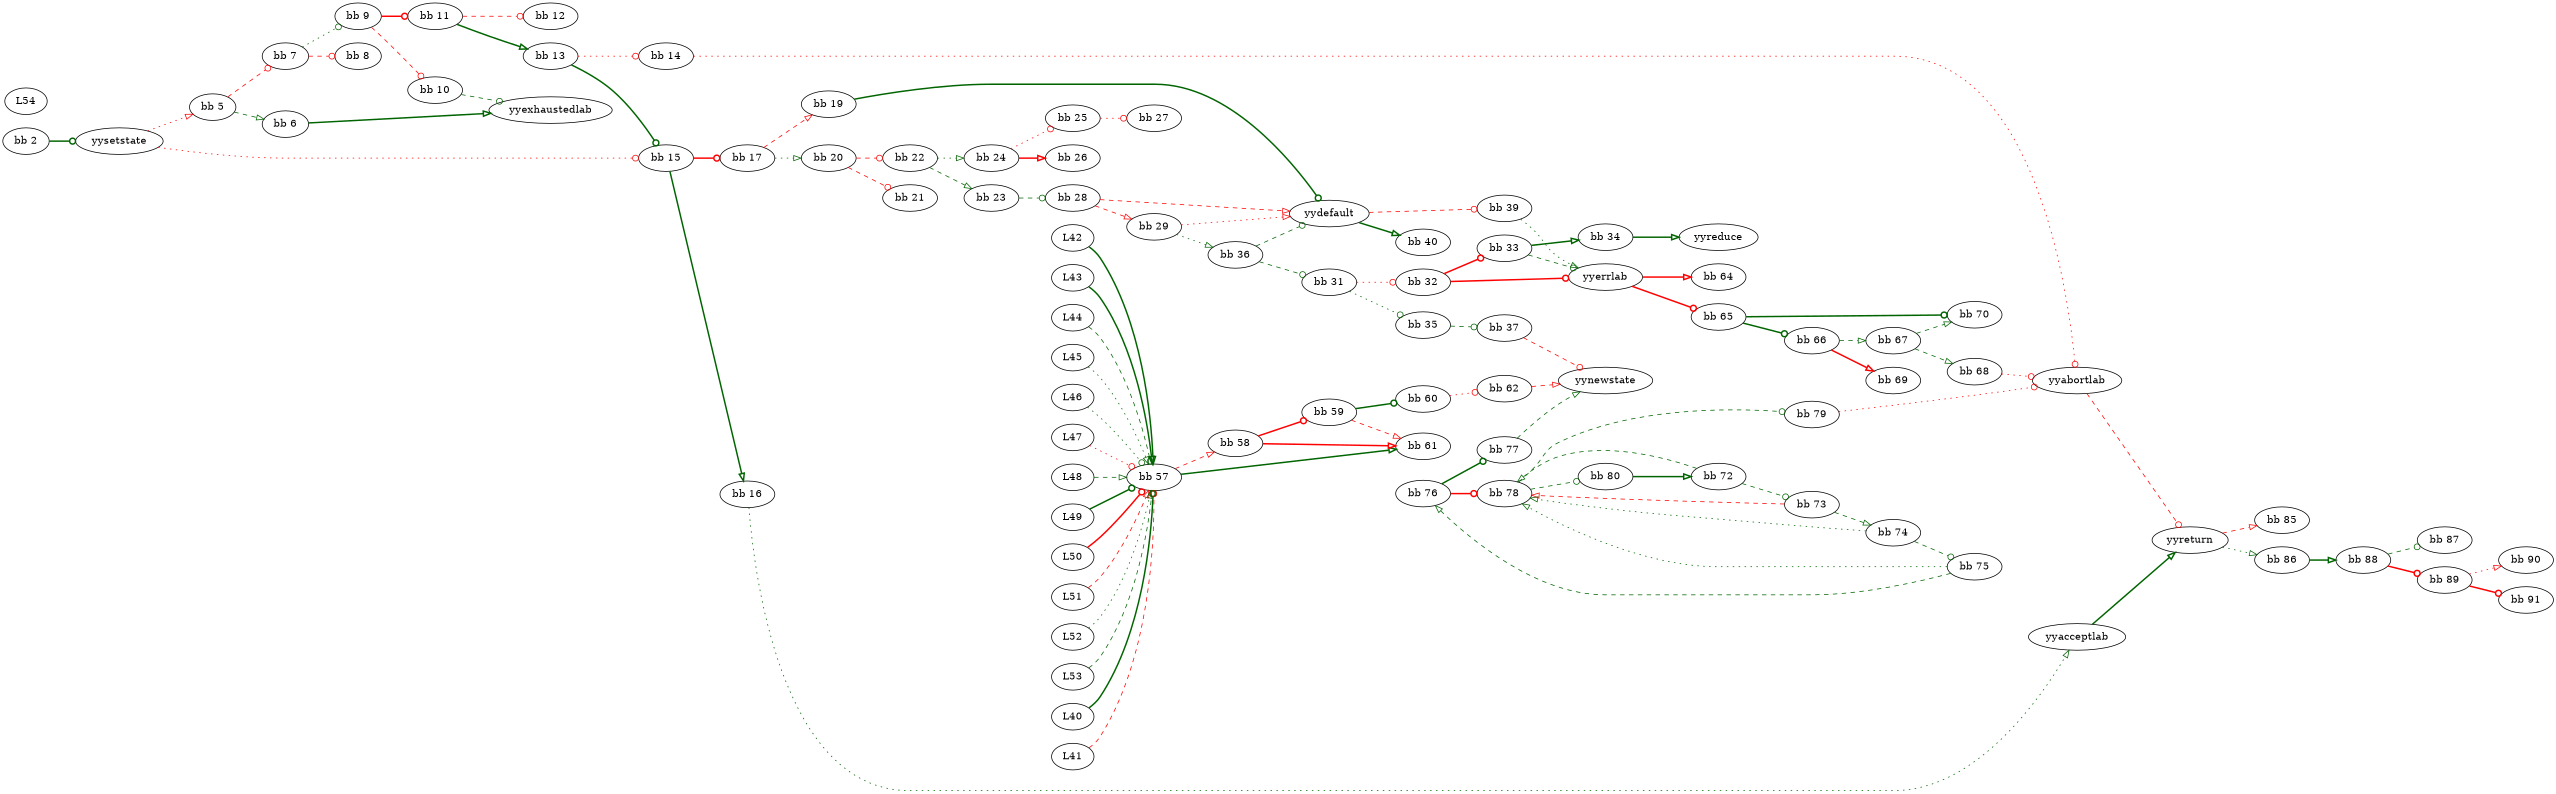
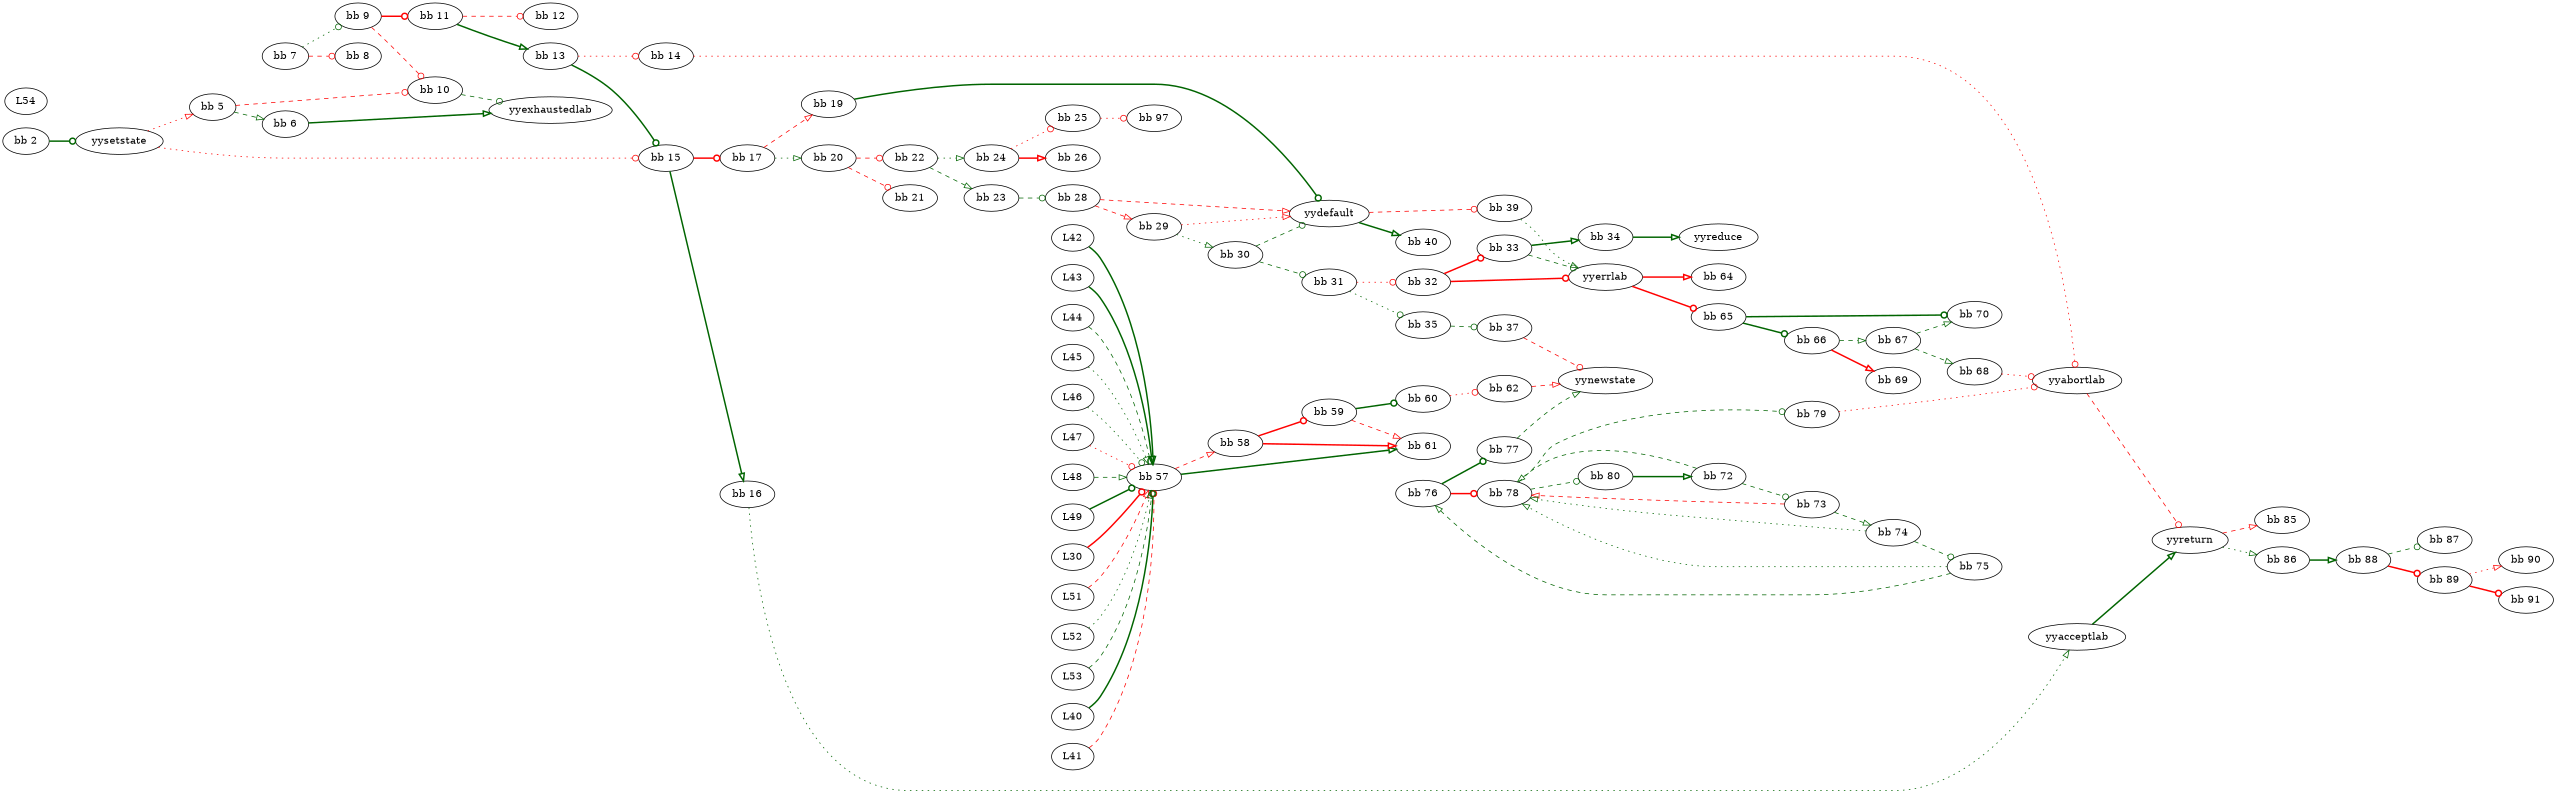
edge "bb 5" -> "bb 7": now "bb 5" -> "bb 10"
node "bb 27": label "bb 27" -> "bb 97"
node "bb 36": label "bb 36" -> "bb 30"
node "L50": label "L50" -> "L30"
